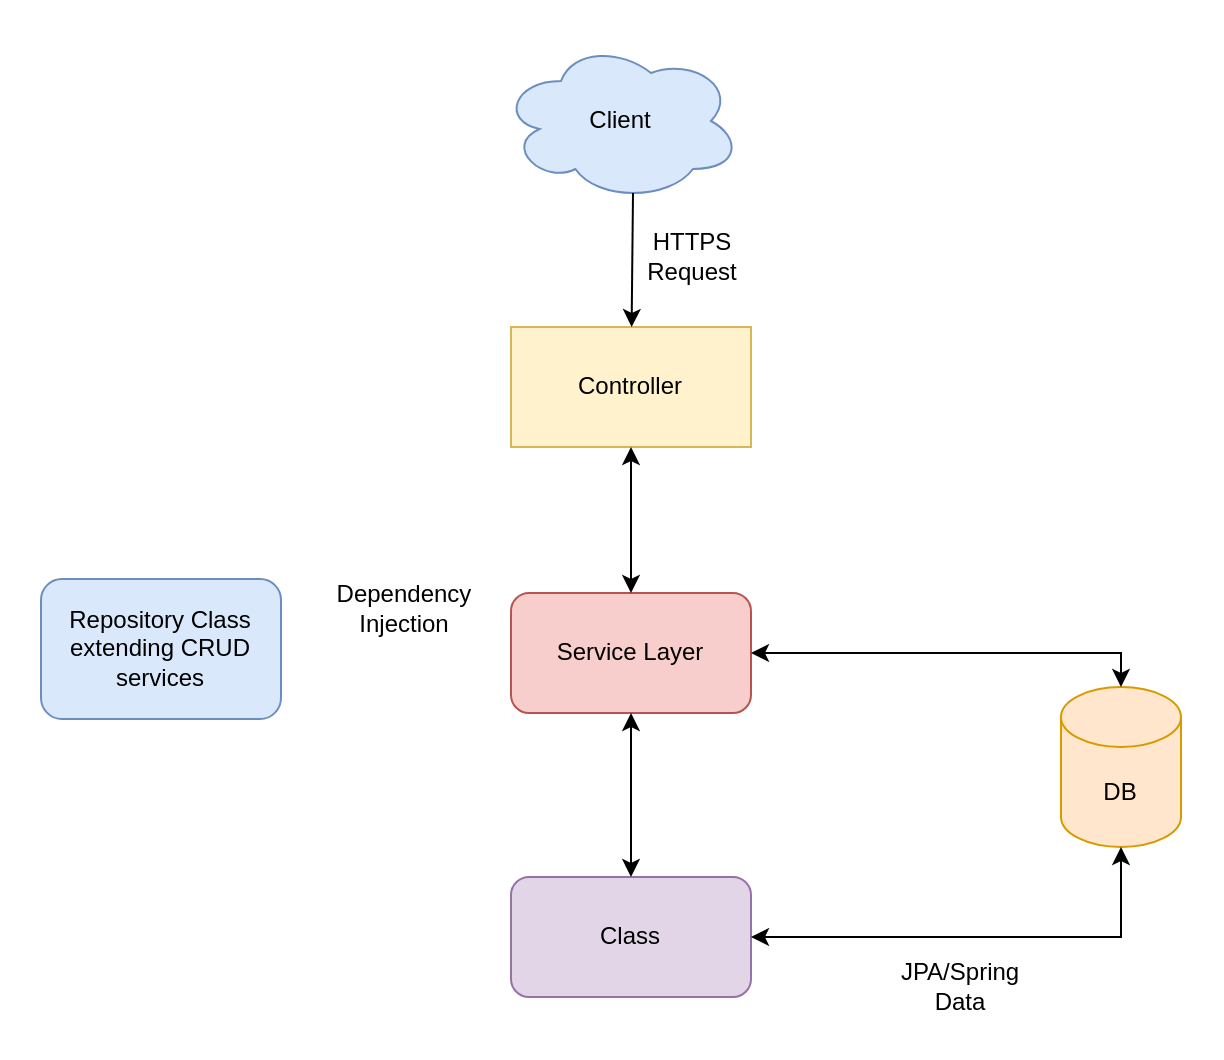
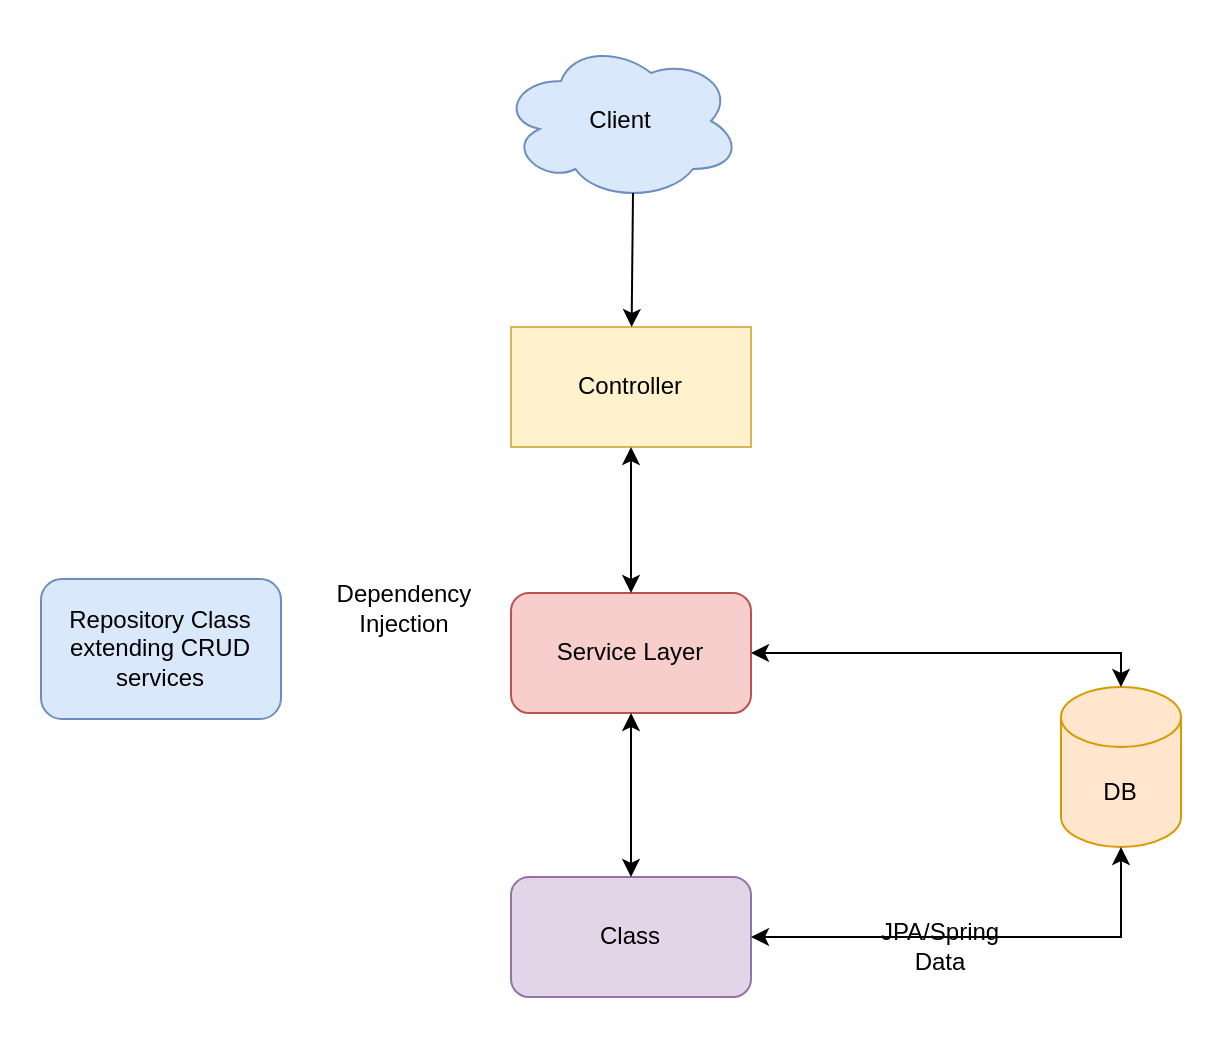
node "HTTPS Request": removed
node "JPA/Spring Data": moved (961, 987) -> (941, 947)
